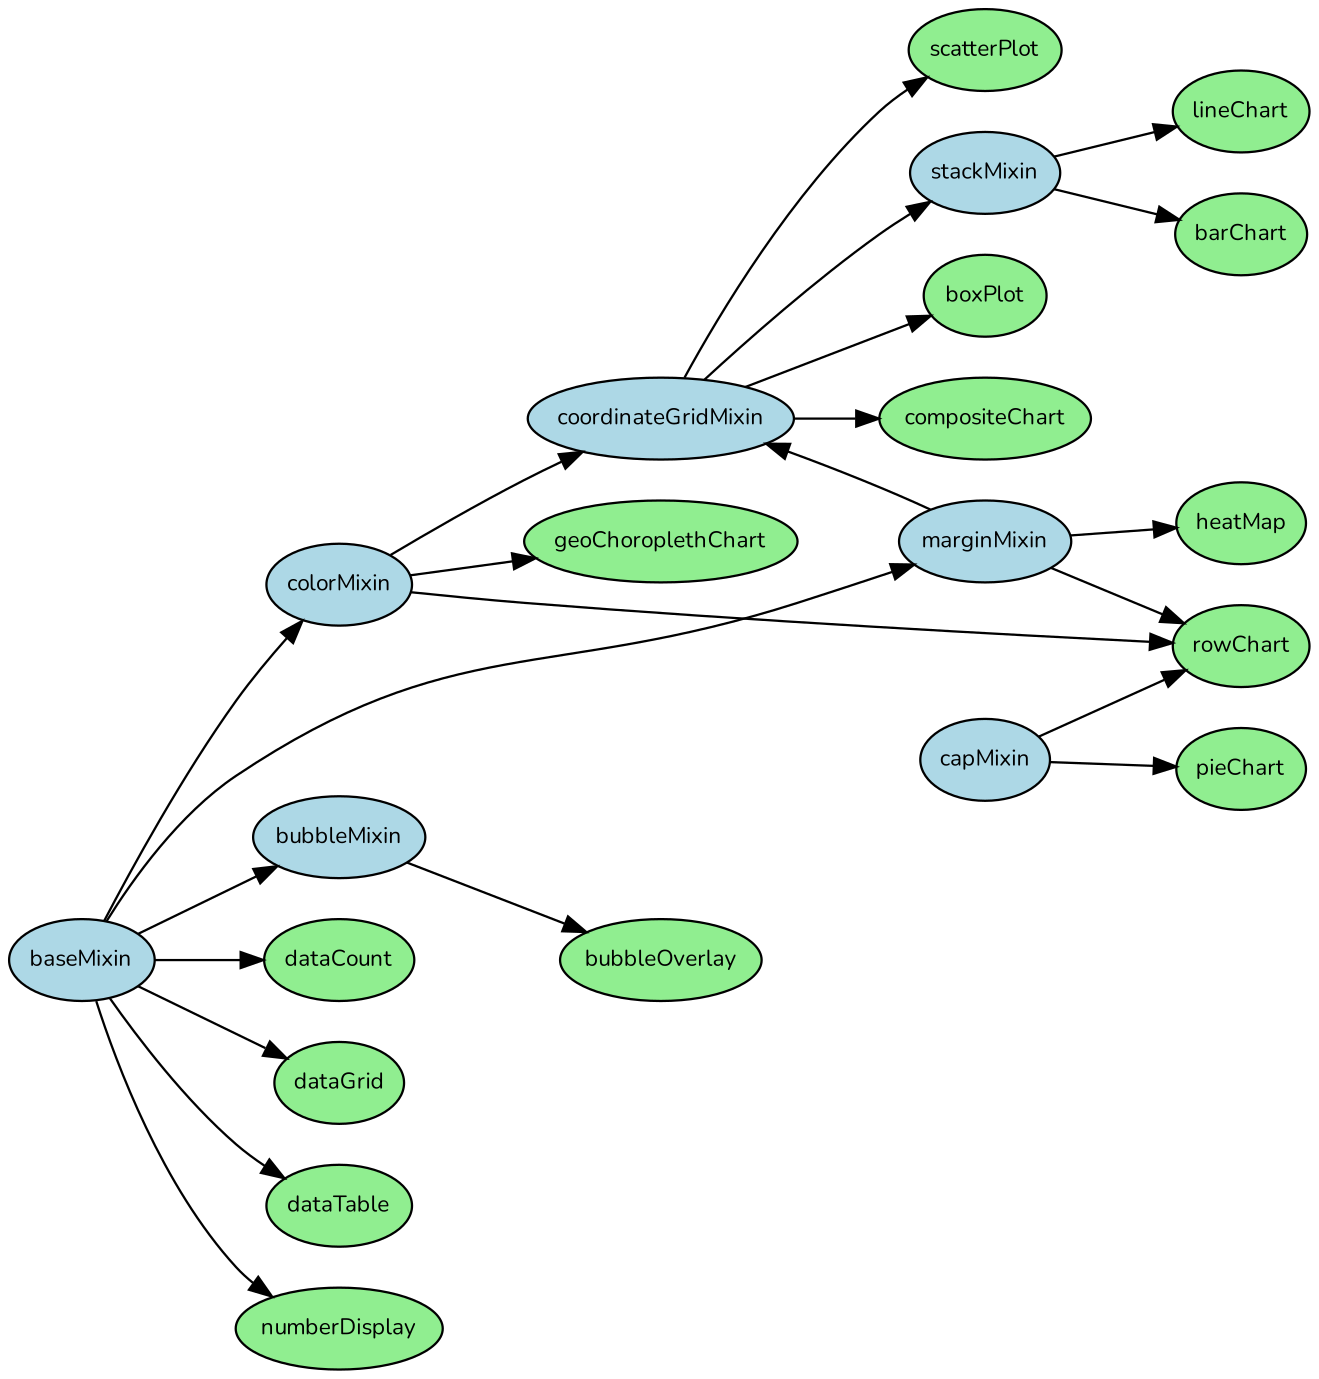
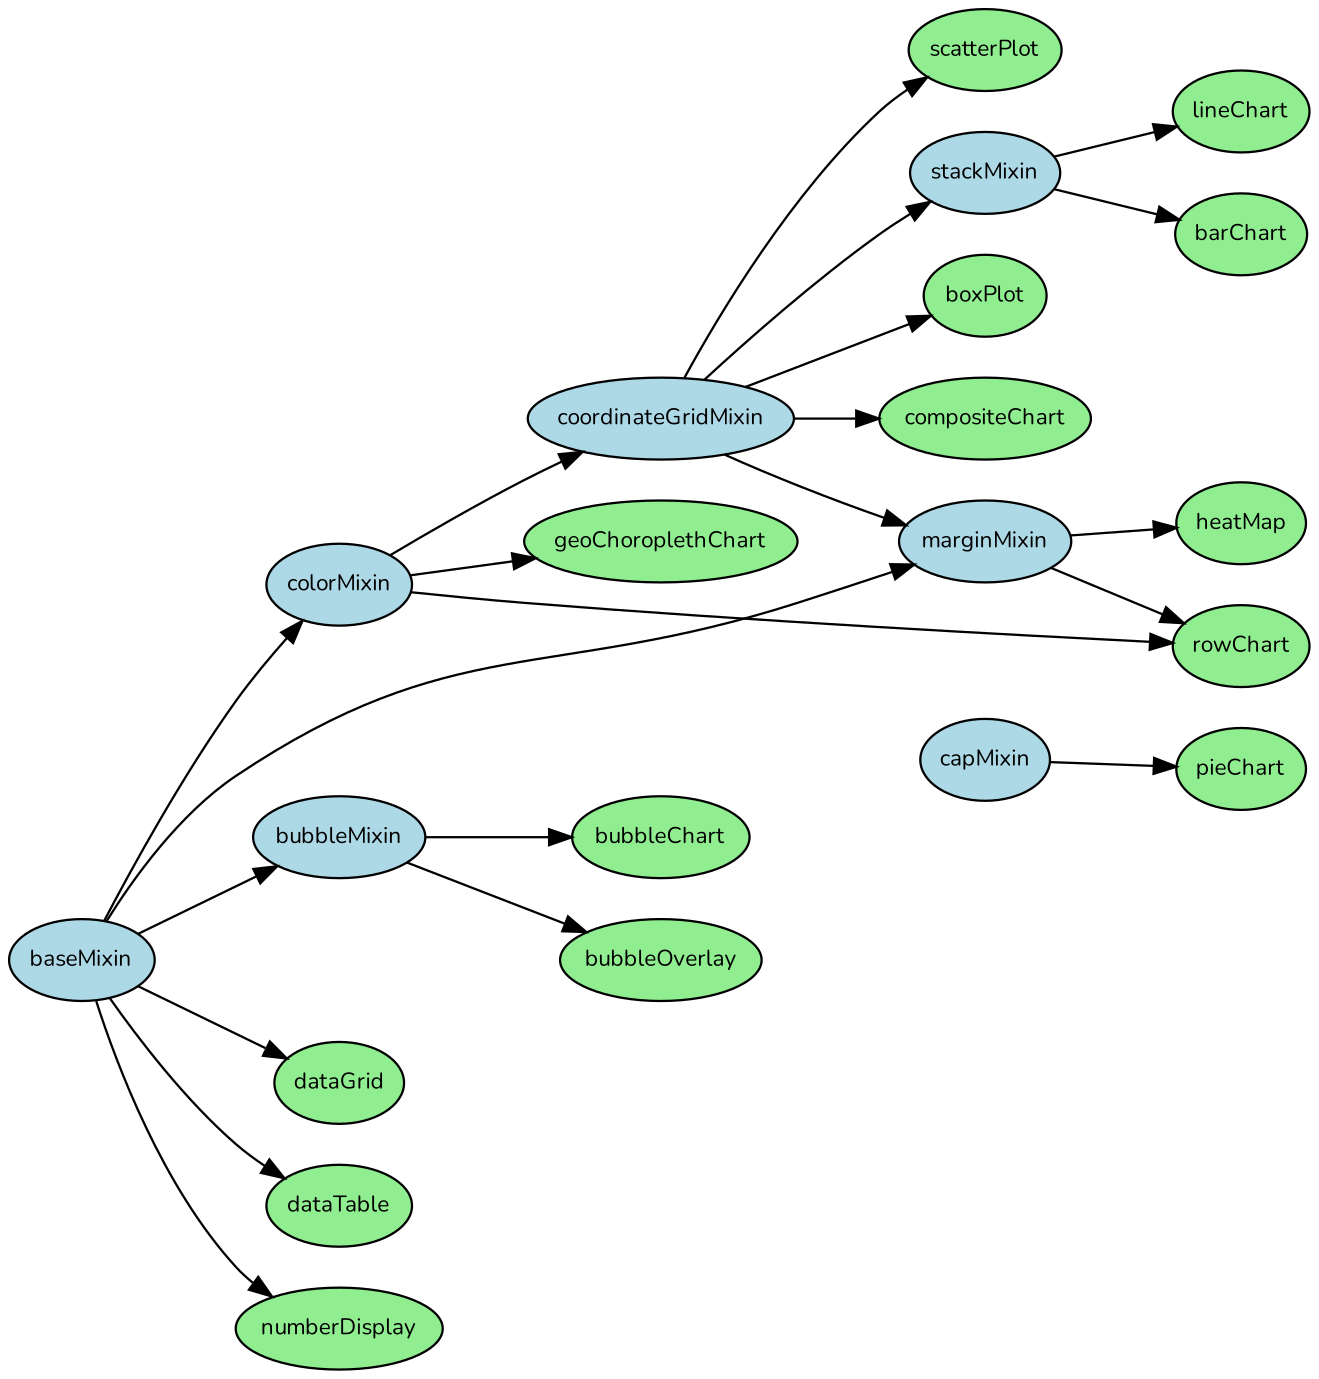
edge "marginMixin" -> "coordinateGridMixin": reversed
edge "capMixin" -> "rowChart": removed
node "bubbleChart": added
node "dataCount": removed
